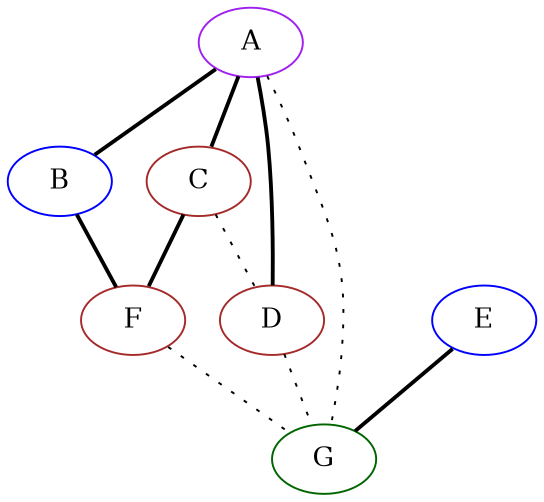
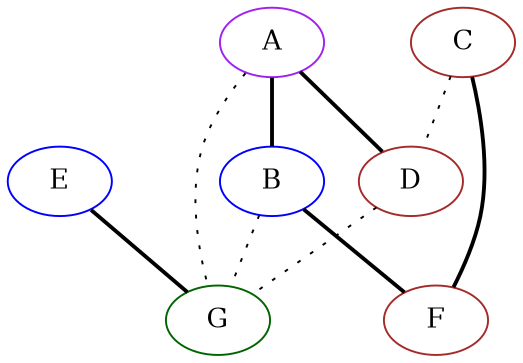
edge "A" -- "C": removed
edge "F" -- "G": now "B" -- "G"
